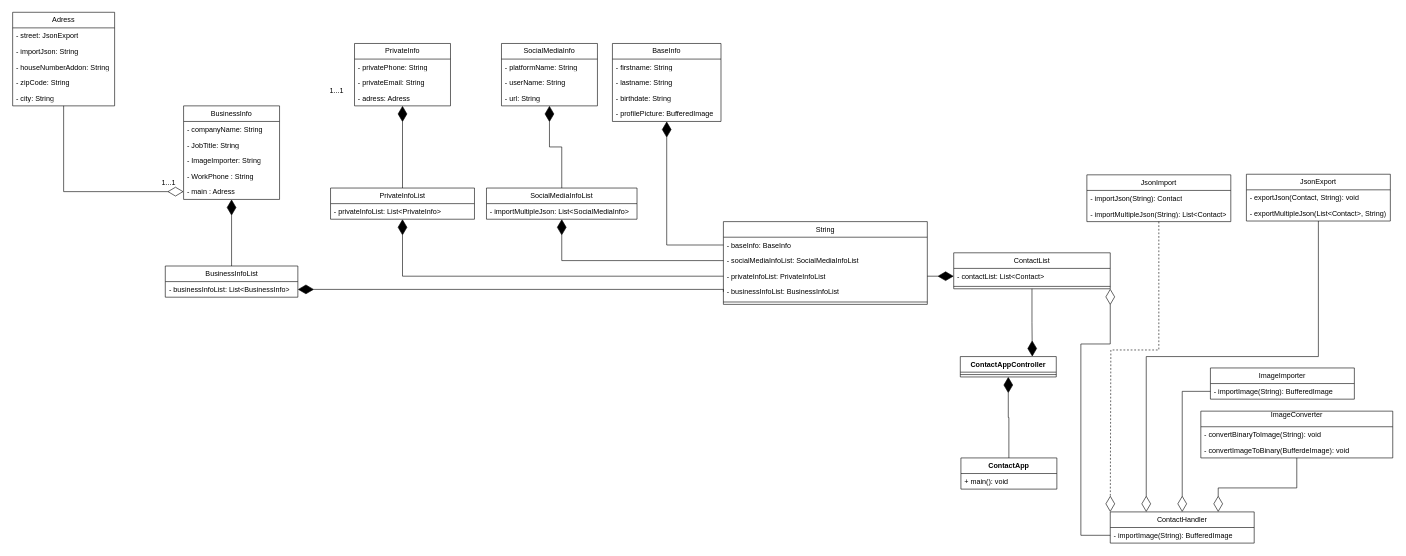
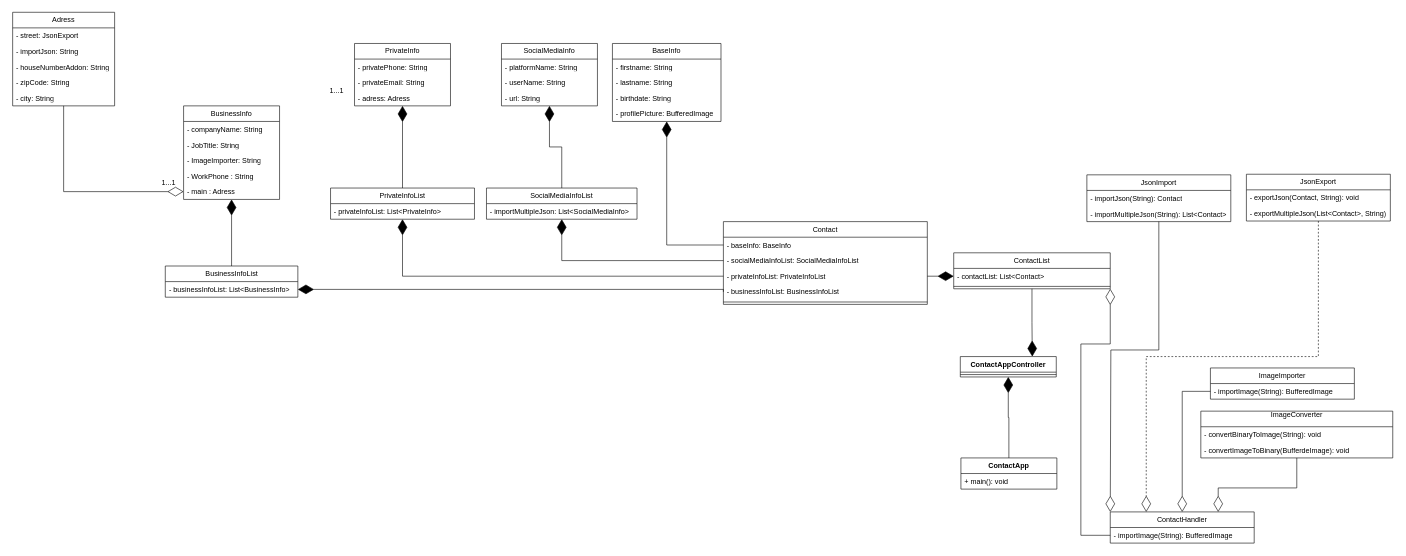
node "String": label "String" -> "Contact"
edge "JsonImport" -> "ContactHandler": style dashed -> solid
edge "JsonExport" -> "ContactHandler": style solid -> dashed
